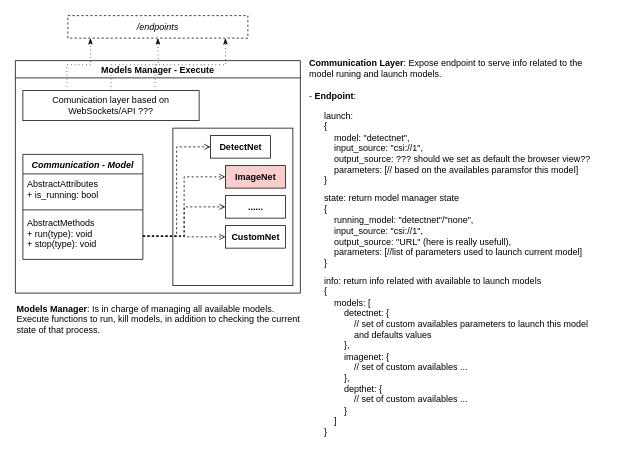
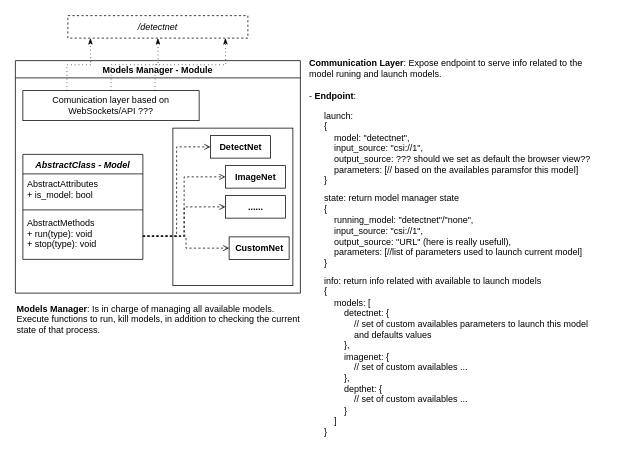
node "/endpoints": label "/endpoints" -> "/detectnet"
node "Models Manager - Execute": label "Models Manager - Execute" -> "Models Manager - Module"
node "Communication - Model": label "Communication - Model" -> "AbstractClass - Model"
node "ImageNet": fillcolor #f8cecc -> #ffffff
node "AbstractAttributes + is_running: bool": label "AbstractAttributes + is_running: bool" -> "AbstractAttributes + is_model: bool"
node "CustomNet": moved (255, 237) -> (259, 248)
